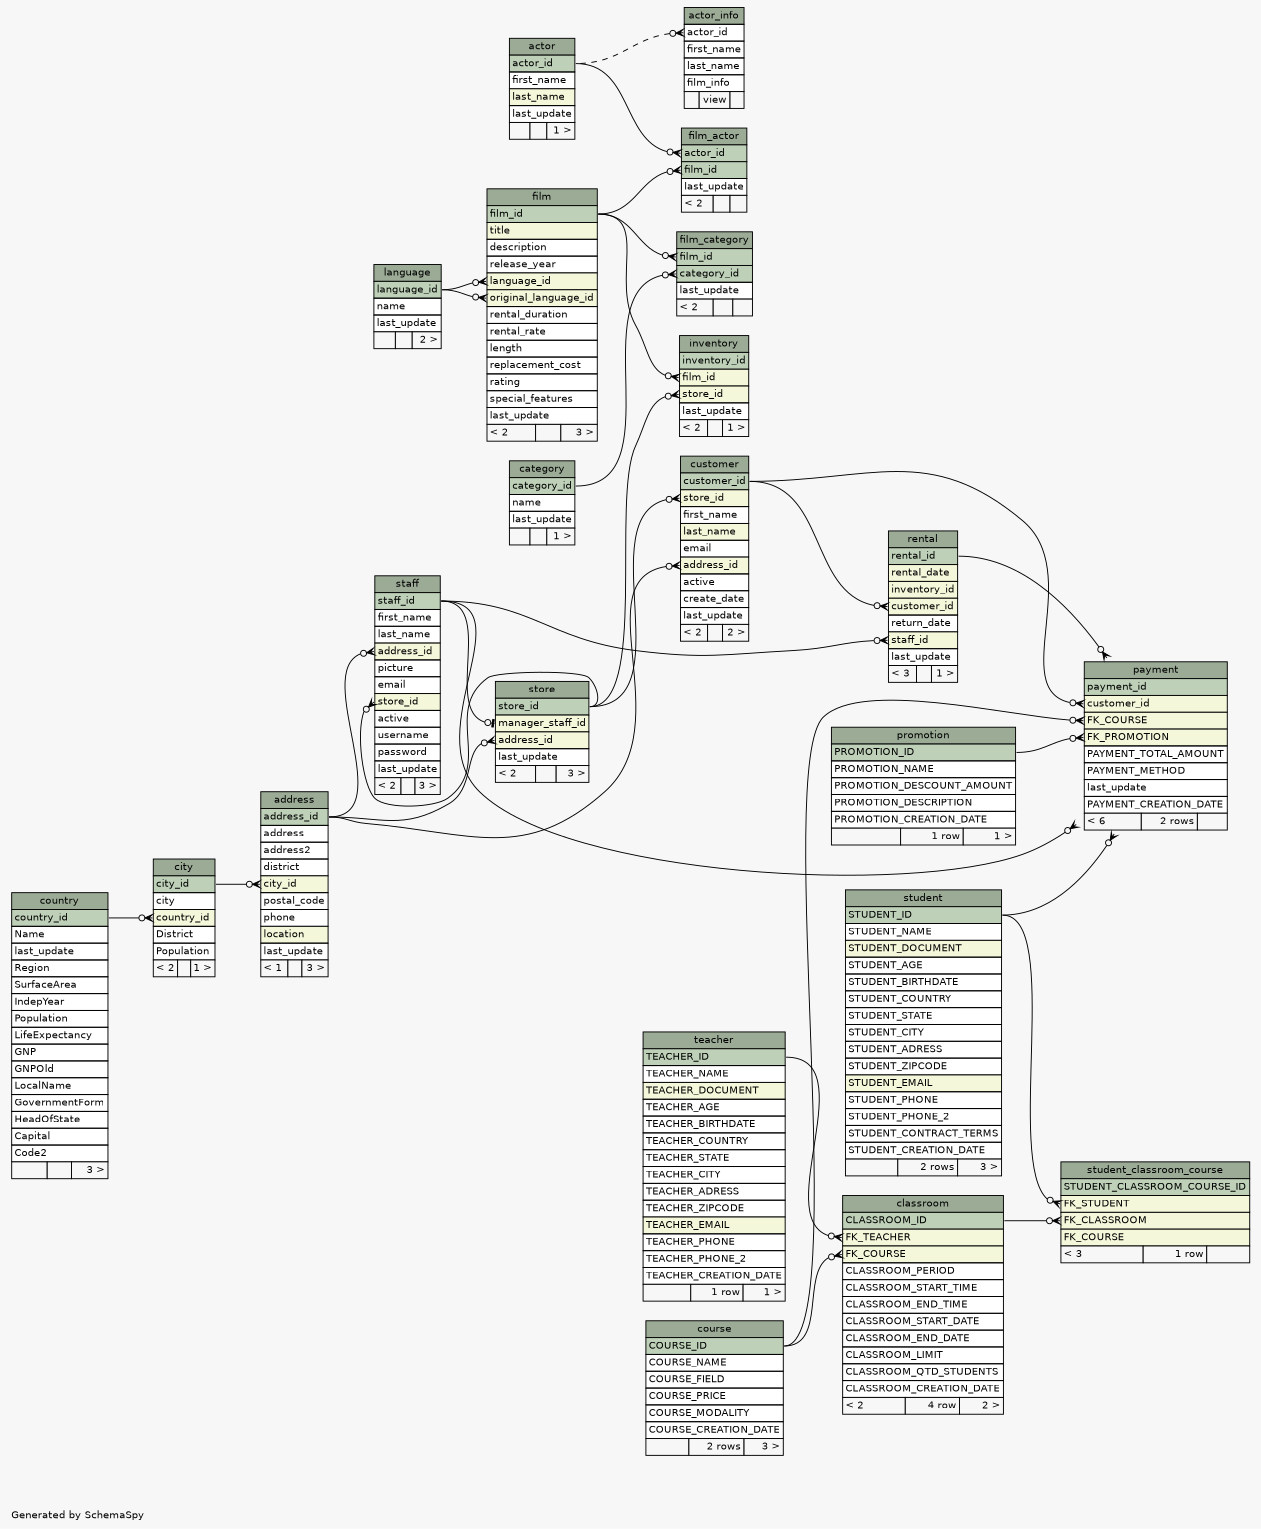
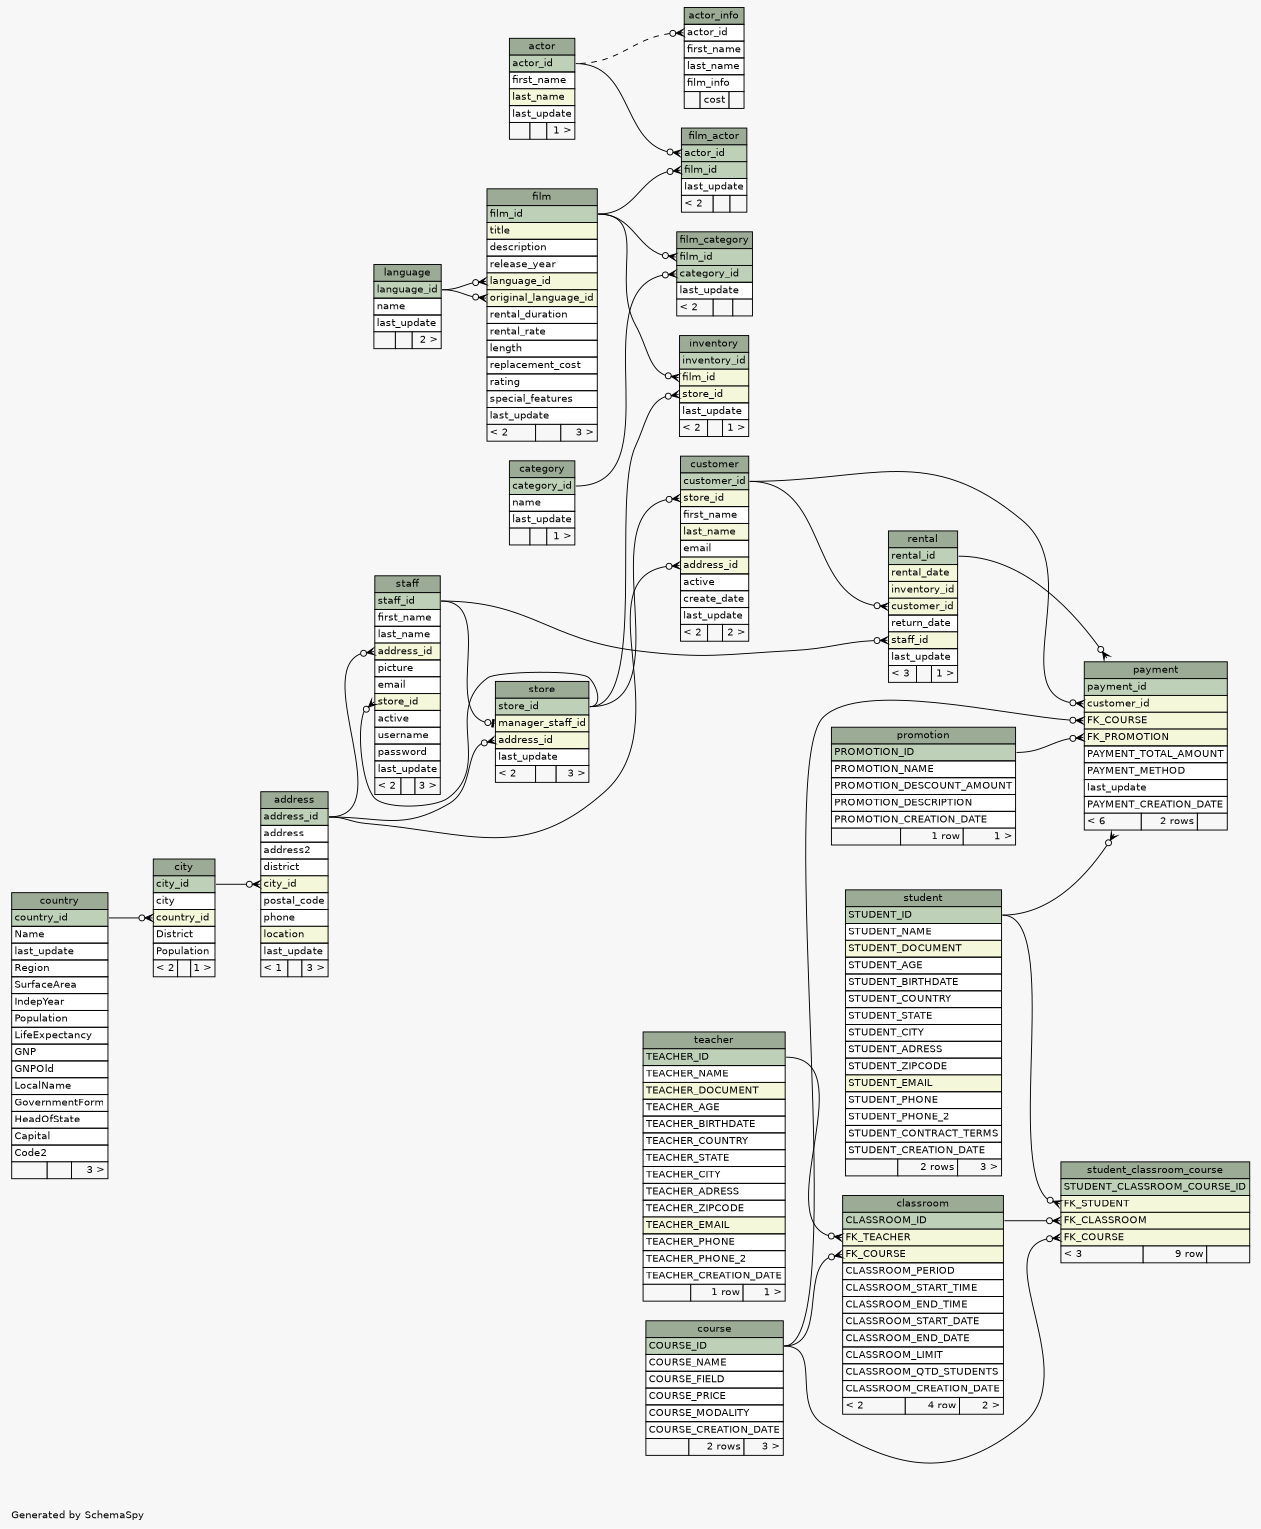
node "actor_info": text "view" -> "cost"
edge "staff" -> "payment": removed
node "student_classroom_course": text "1 row" -> "9 row"
edge "course" -> "student_classroom_course": added
